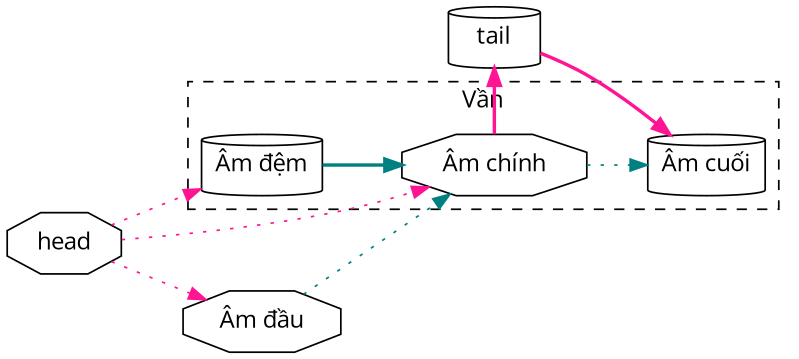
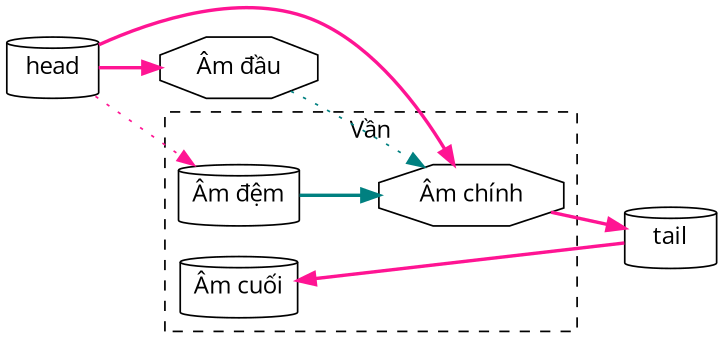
edge "Âm chính" -> "Âm cuối": removed
edge "head" -> "Âm chính": style dotted -> bold
node "head": shape octagon -> cylinder
edge "head" -> "Âm đầu": style dotted -> bold
